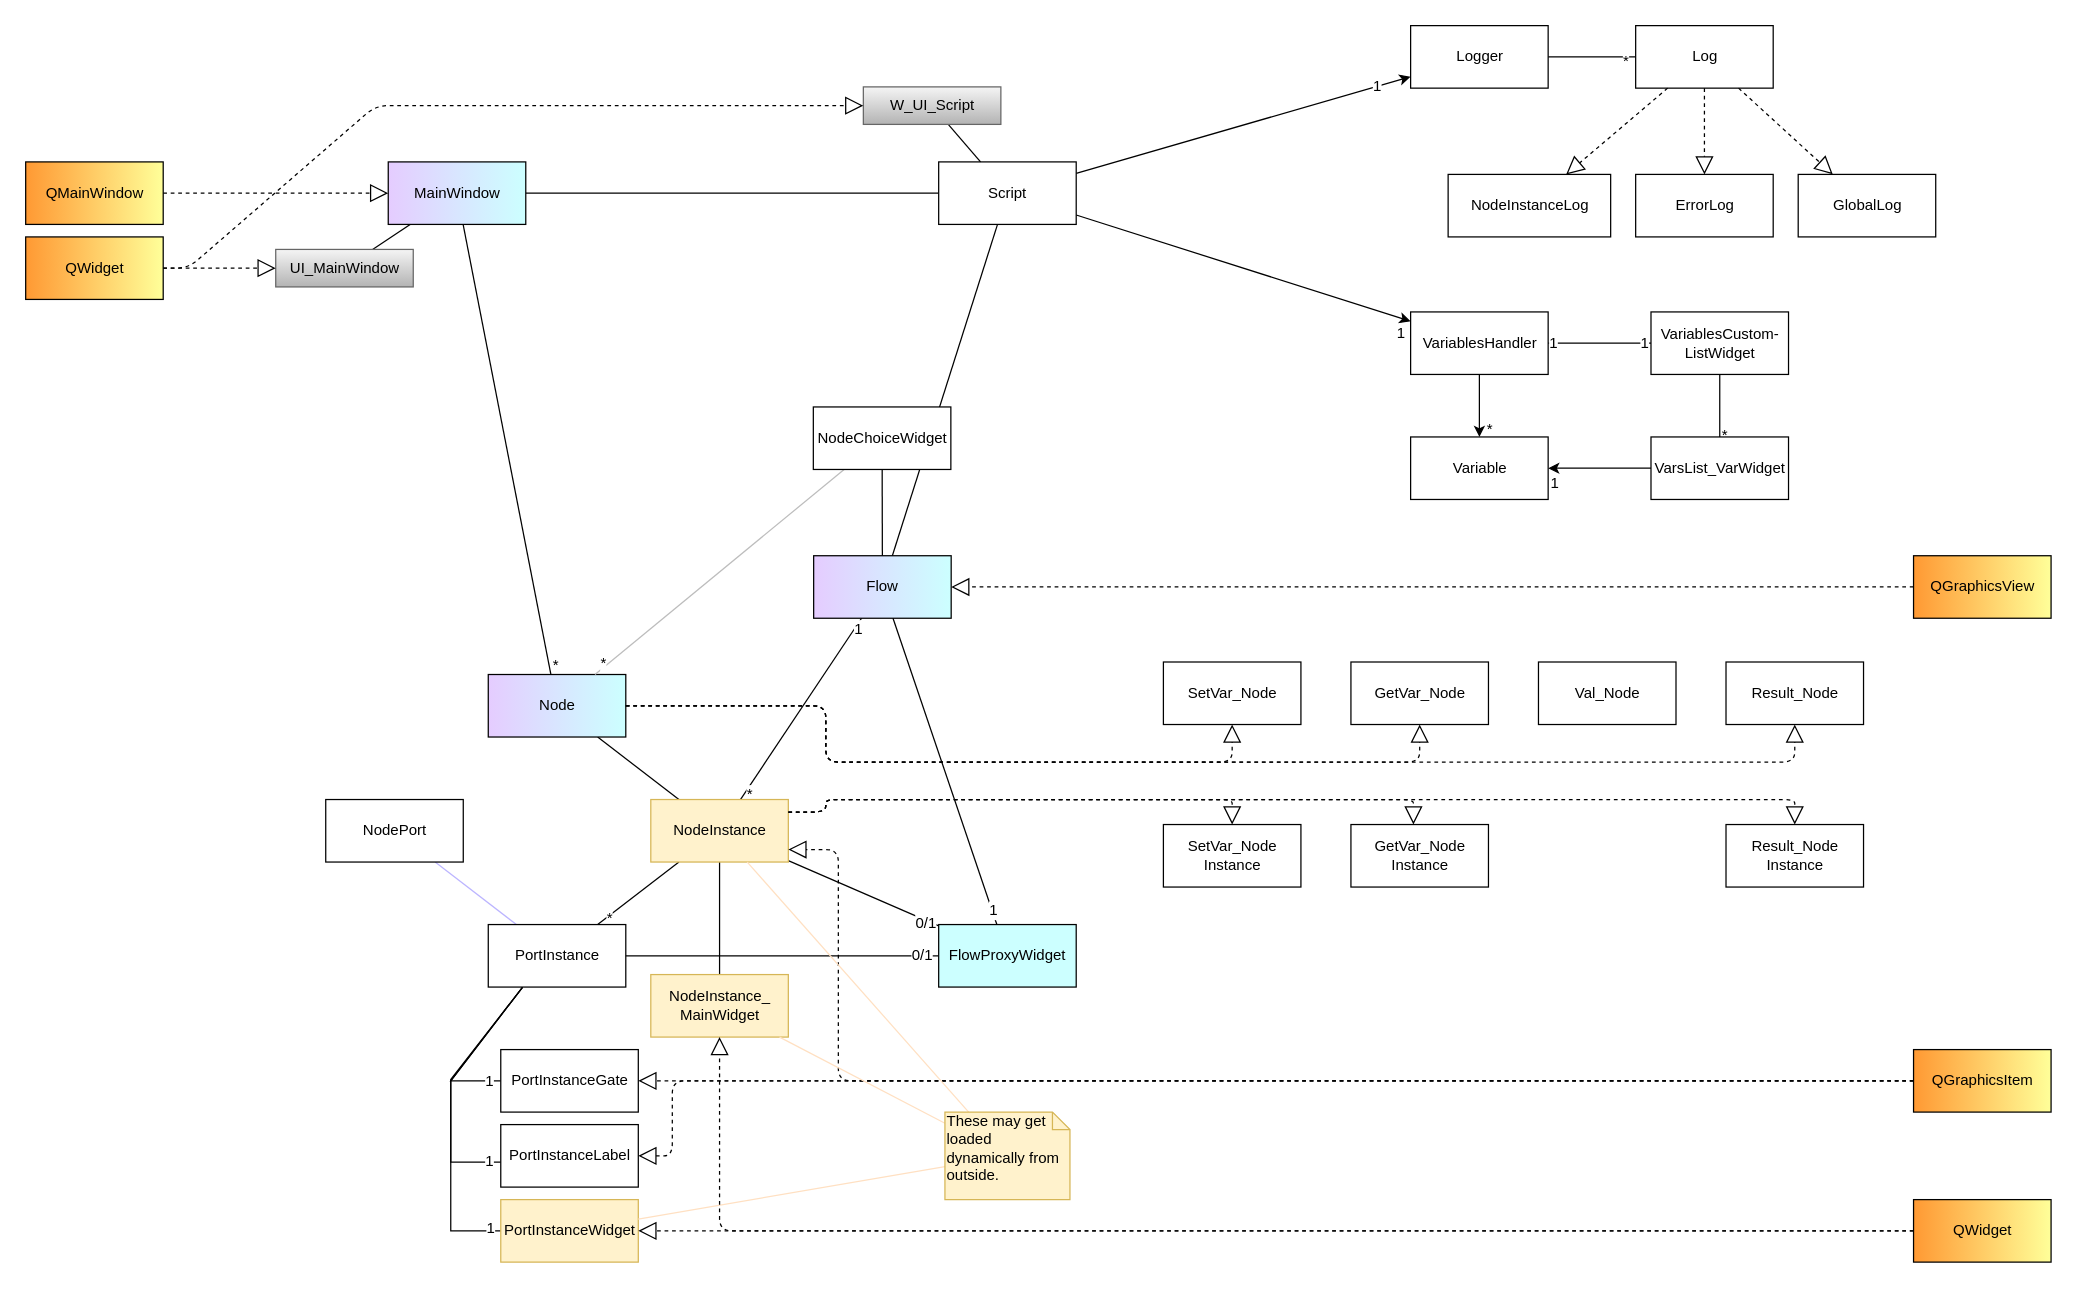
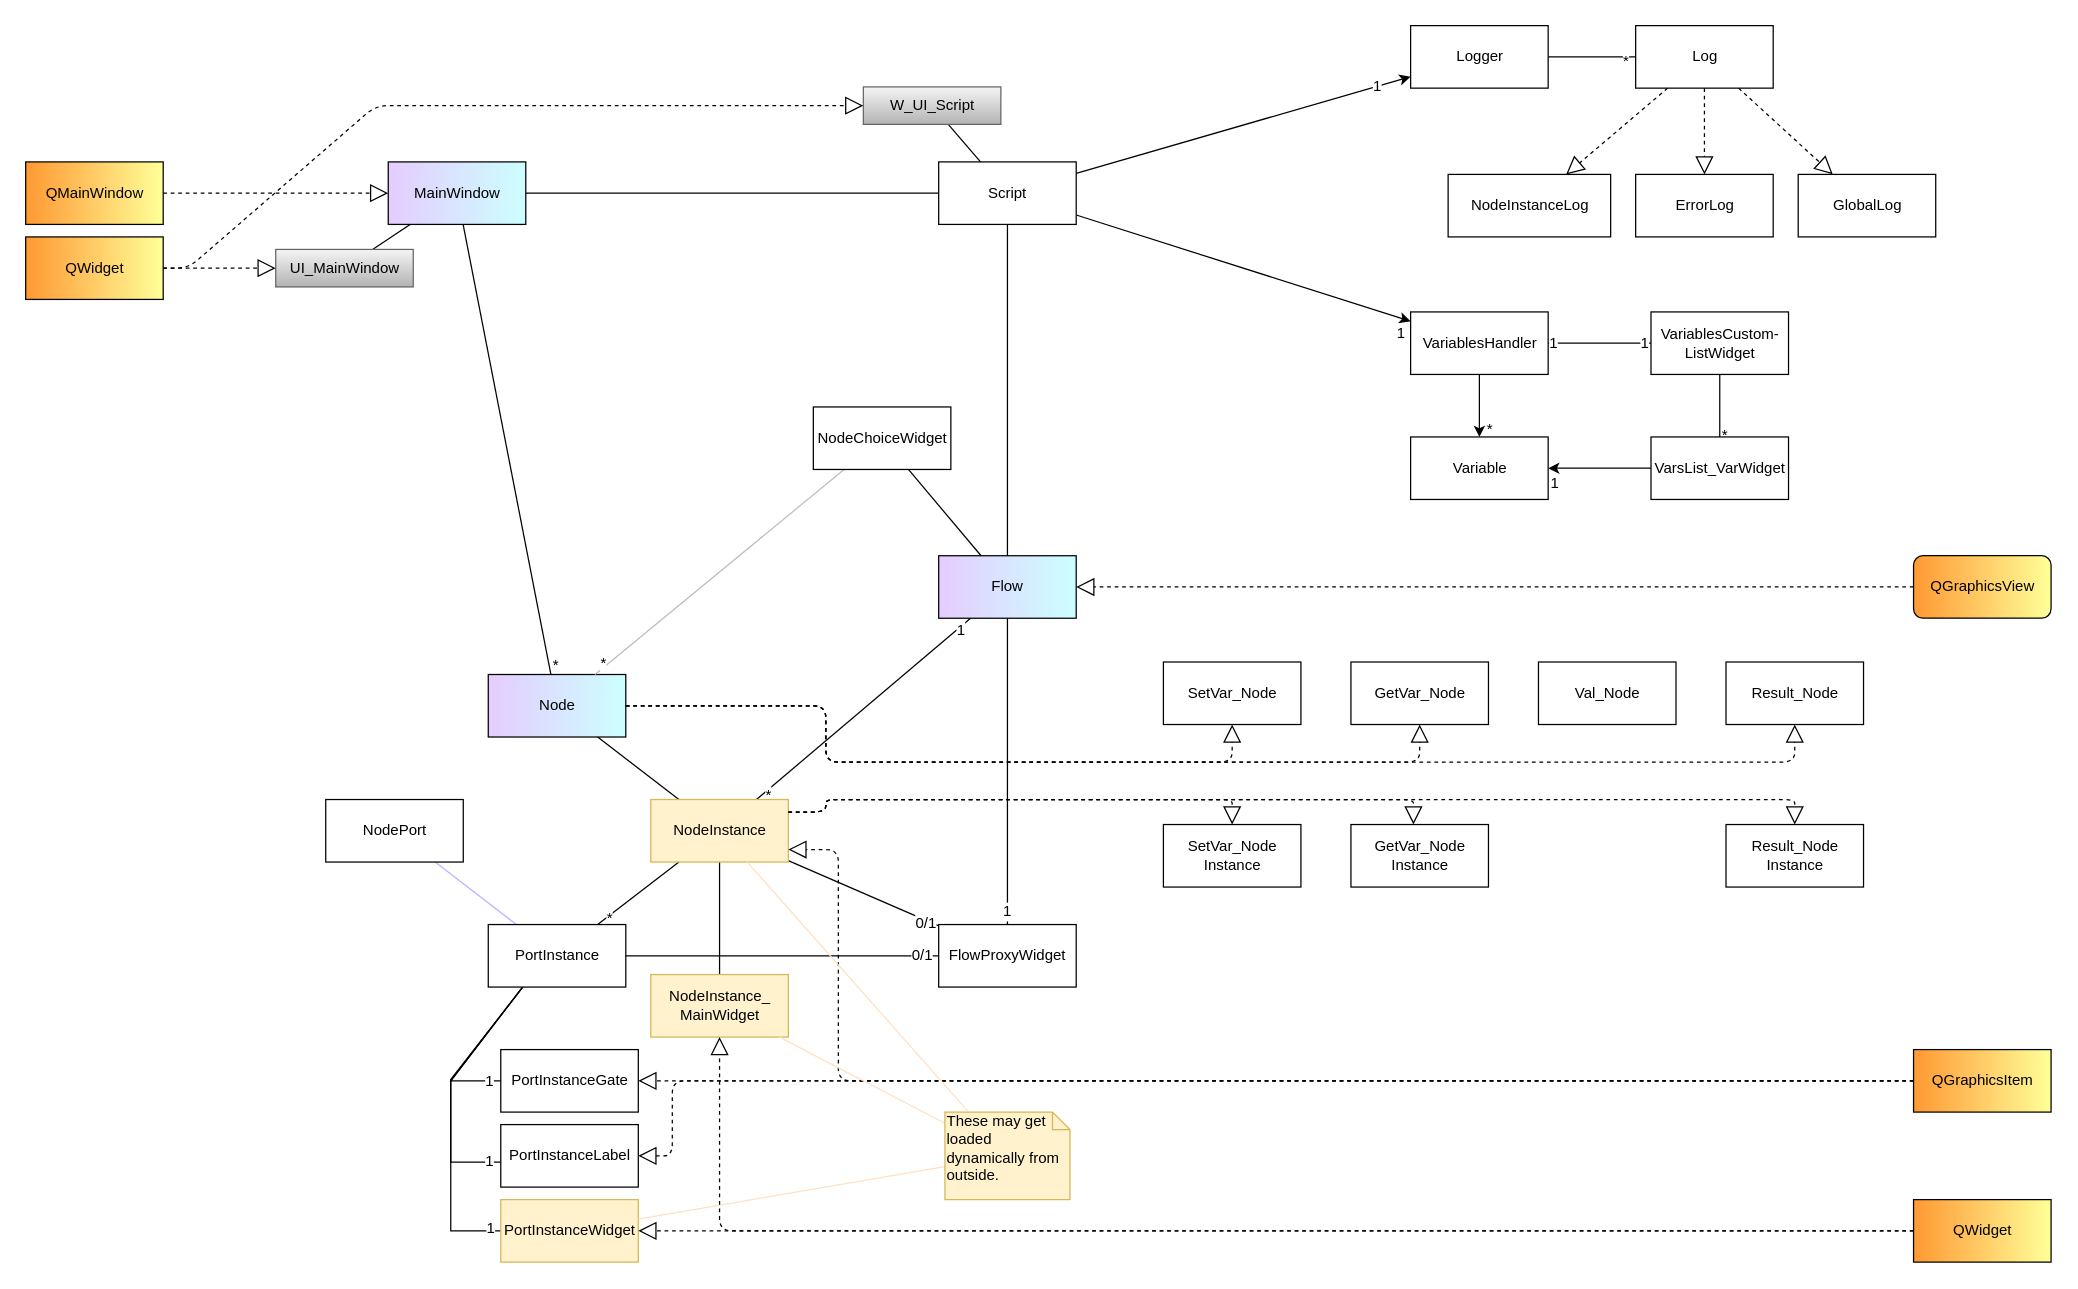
node "Flow": moved (882, 587) -> (1007, 587)
node "QGraphicsView": shape rectangle -> rounded rectangle
node "FlowProxyWidget": fillcolor #ccffff -> #ffffff
